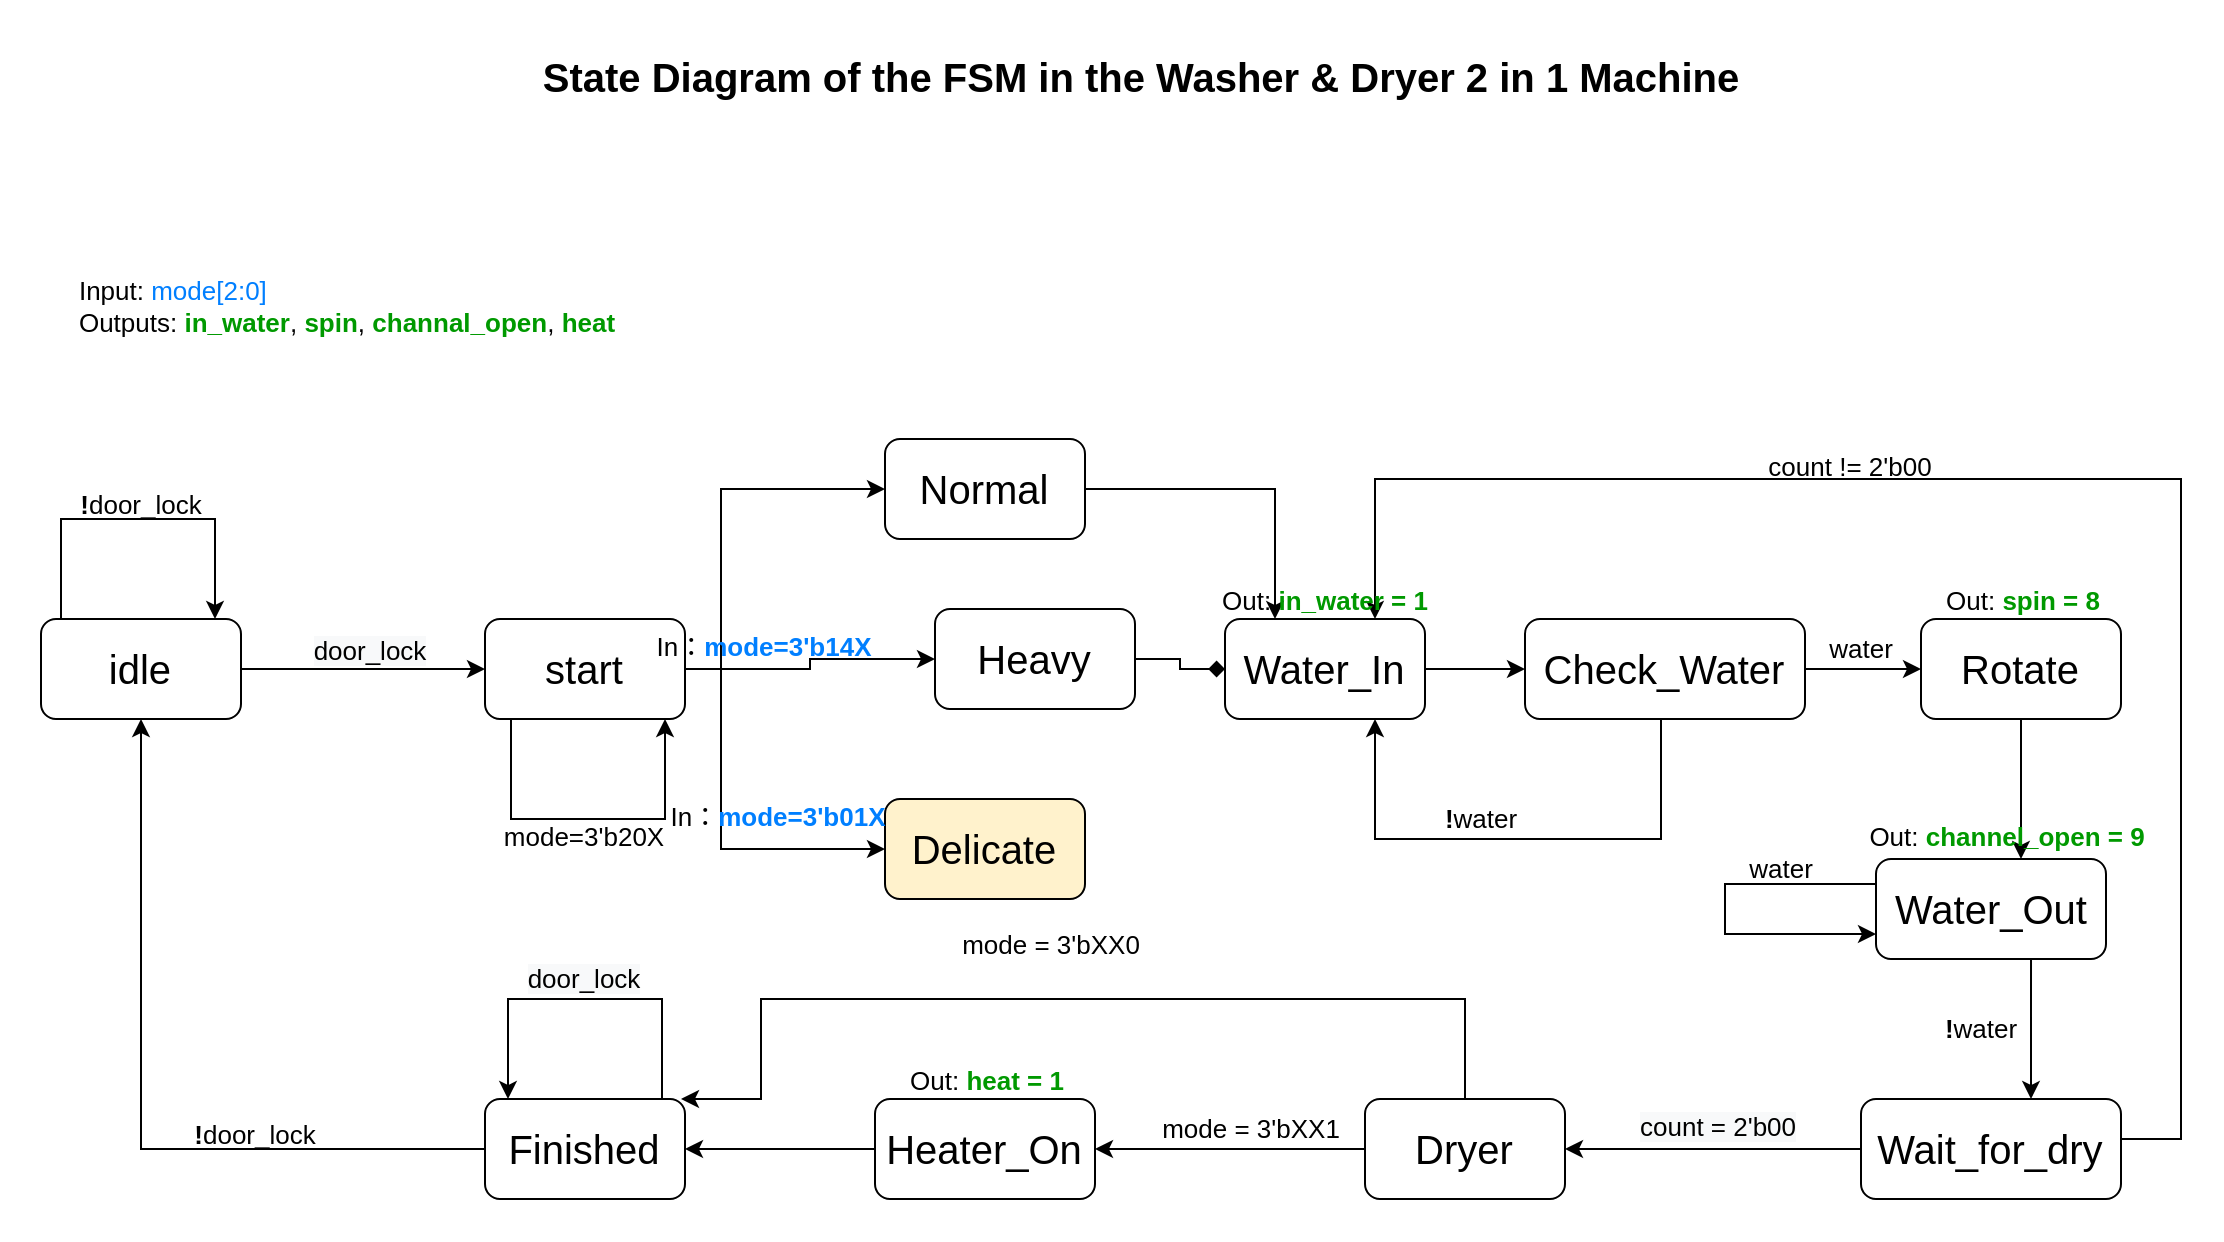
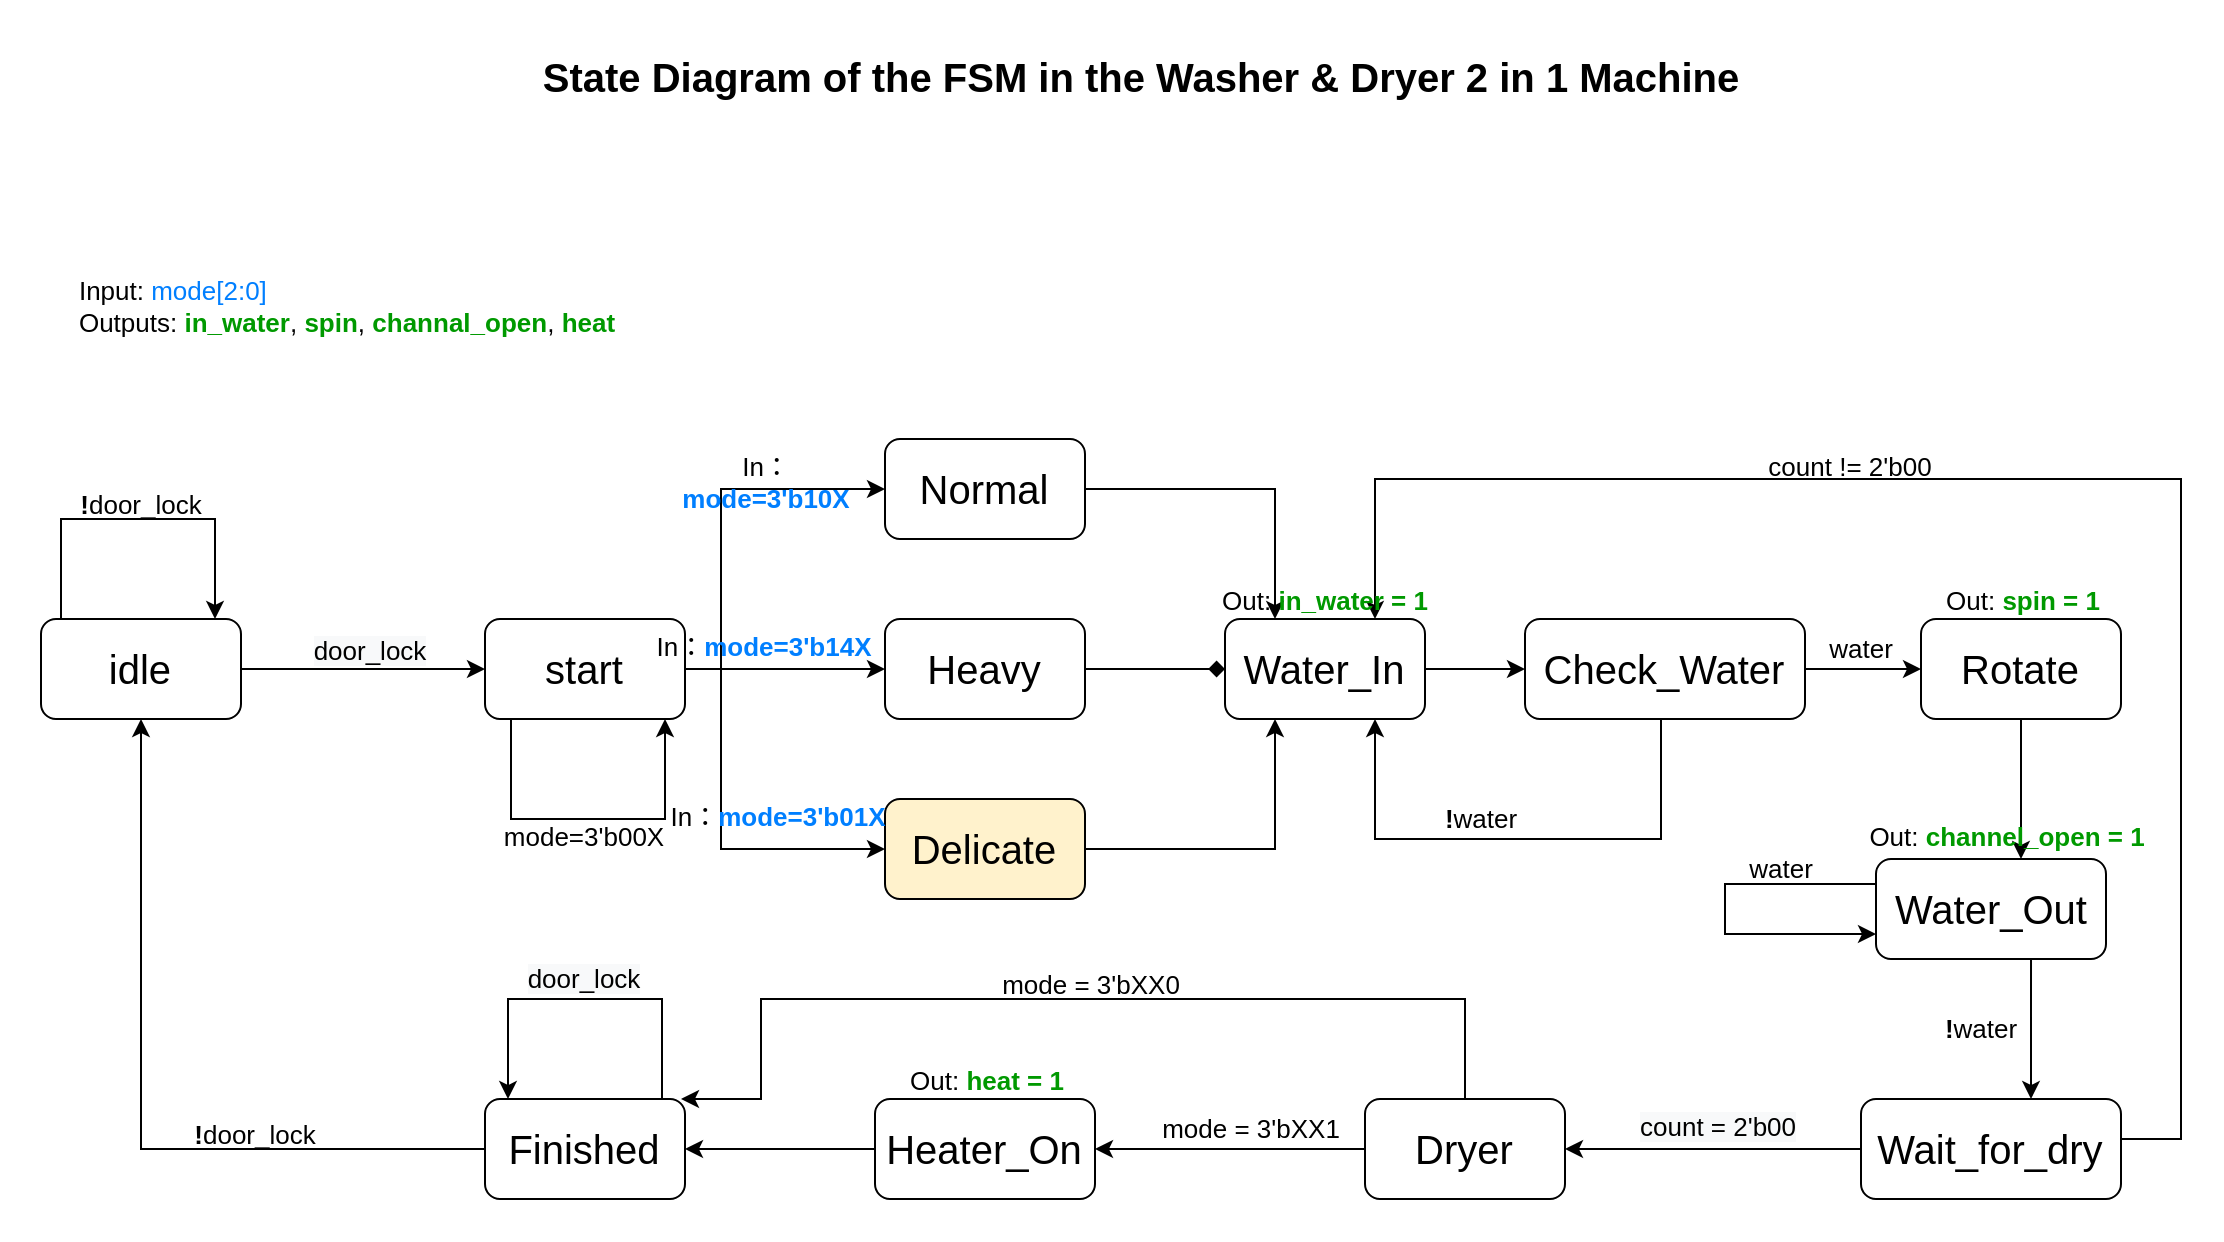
node "In：mode=3'b10X": added
node "Out: spin = 8": label "Out: spin = 8" -> "Out: spin = 1"
node "Heavy": moved (1035, 659) -> (985, 669)
node "Out: channel_open = 9": label "Out: channel_open = 9" -> "Out: channel_open = 1"
node "mode=3'b20X": label "mode=3'b20X" -> "mode=3'b00X"
edge "Delicate" -> "Water_In": added
node "mode = 3'bXX0": moved (1051, 945) -> (1091, 985)
